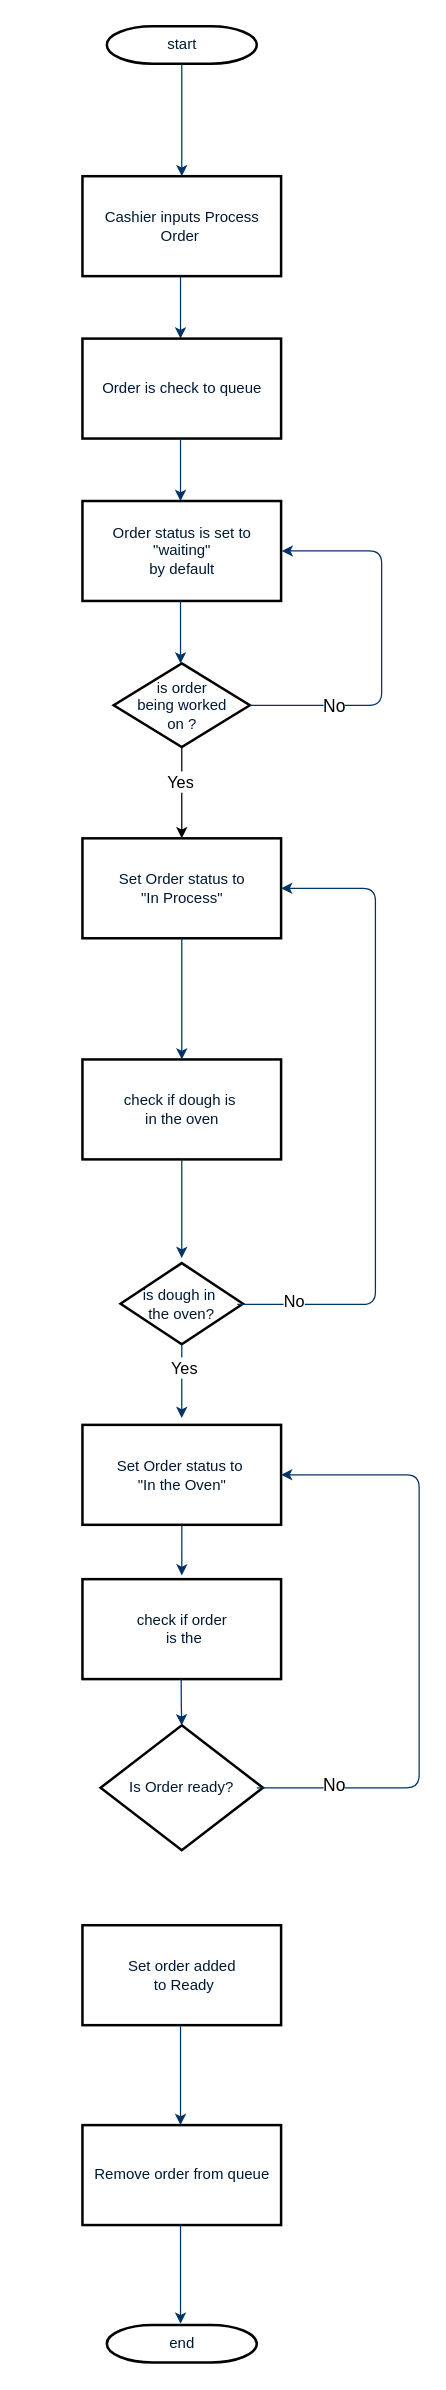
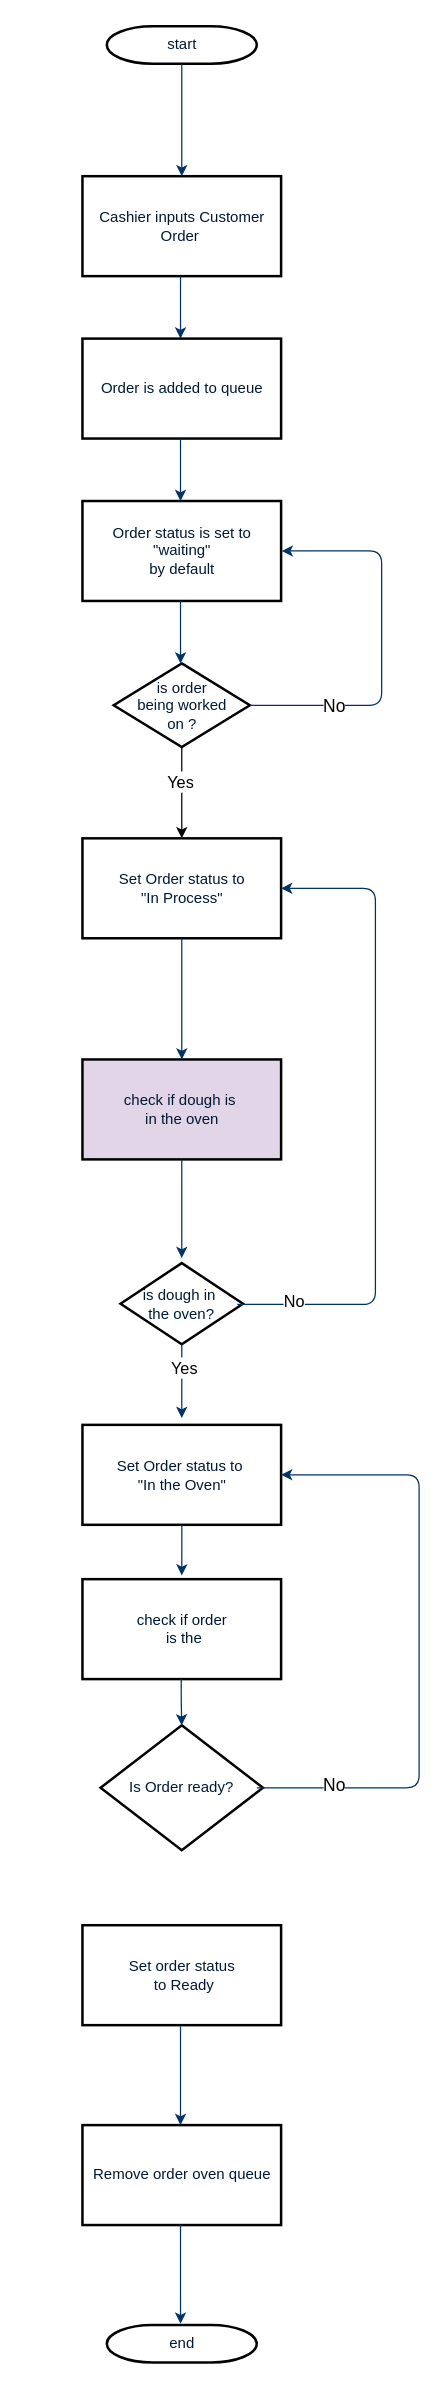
node "Cashier inputs Process Order": label "Cashier inputs Process Order" -> "Cashier inputs Customer Order"
node "Order is check to queue": label "Order is check to queue" -> "Order is added to queue"
node "check if dough is in the oven": fillcolor #ffffff -> #e1d5e7
node "Set order added to Ready": label "Set order added to Ready" -> "Set order status to Ready"
node "Remove order from queue": label "Remove order from queue" -> "Remove order oven queue"
